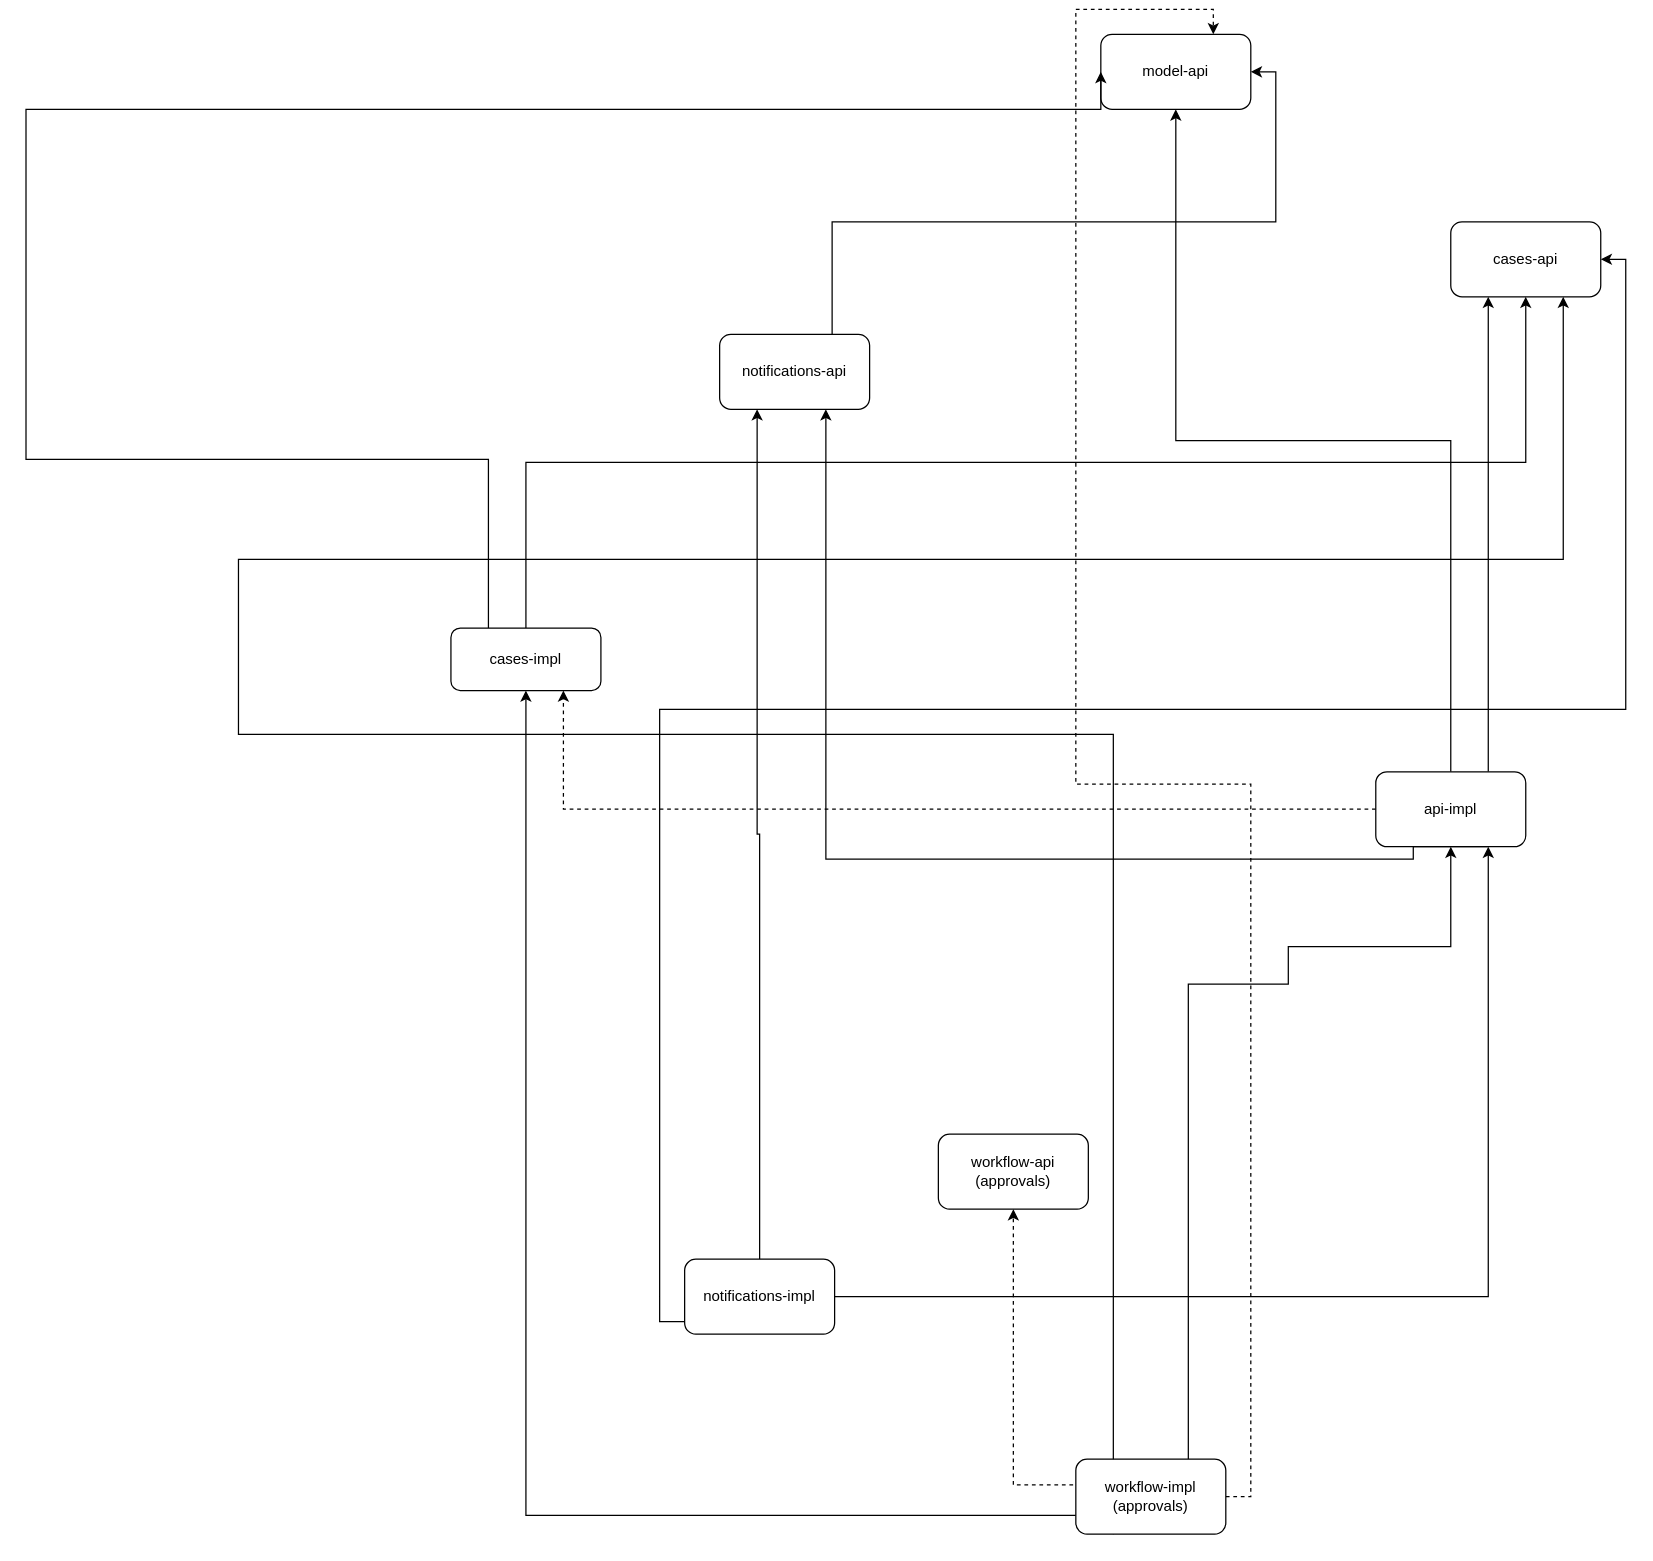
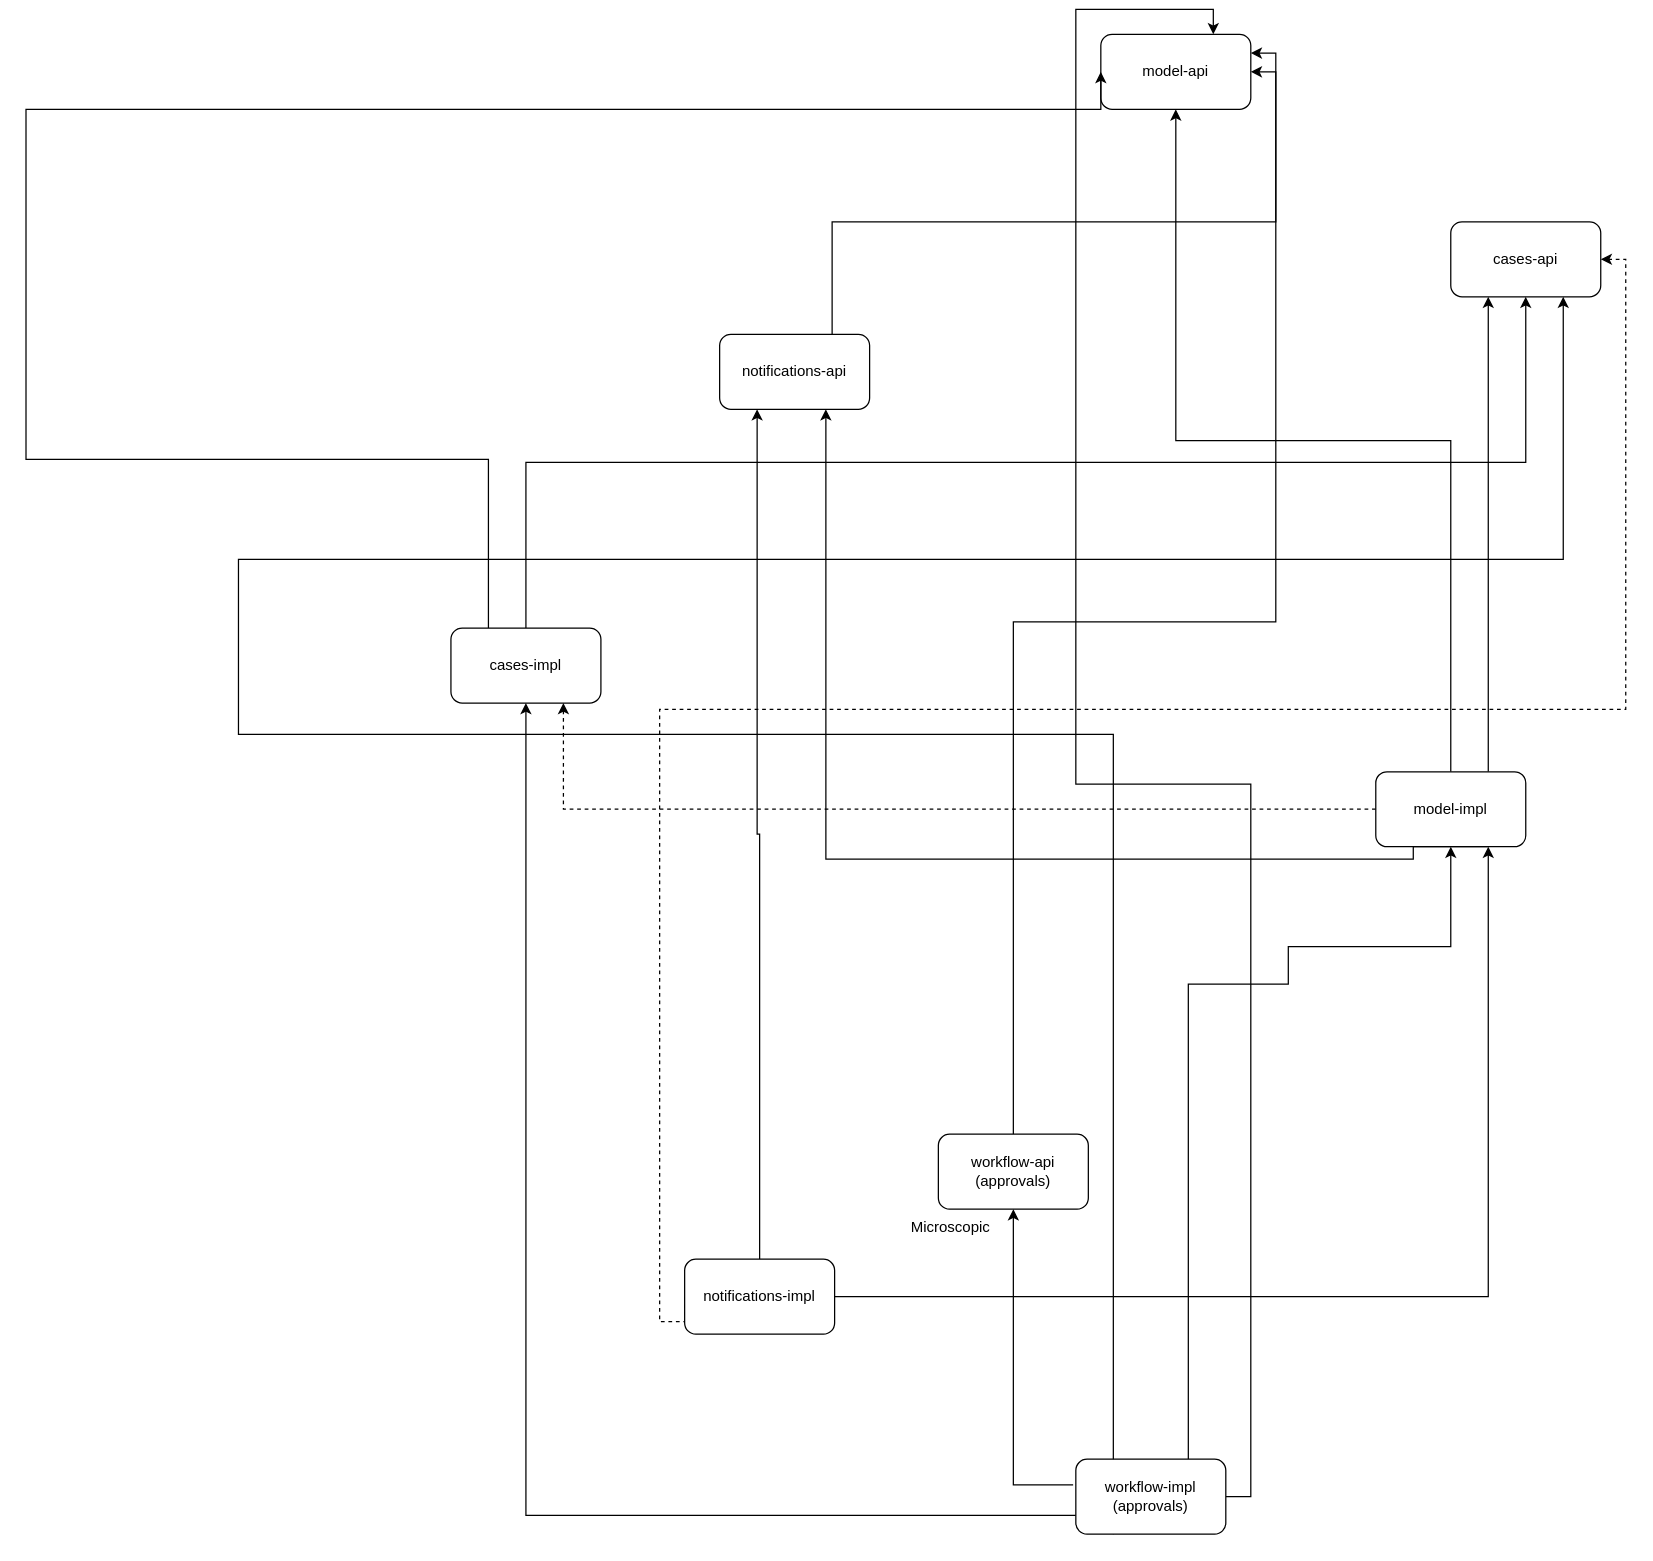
edge "workflow-api (approvals)" -> "model-api": added
node "cases-impl": size 150x63 -> 150x75
edge "notifications-impl" -> "cases-api": style solid -> dashed
edge "workflow-impl (approvals)" -> "model-api": style dashed -> solid
node "api-impl": label "api-impl" -> "model-impl"
node "Microscopic": added
edge "workflow-impl (approvals)" -> "workflow-api (approvals)": style dashed -> solid
